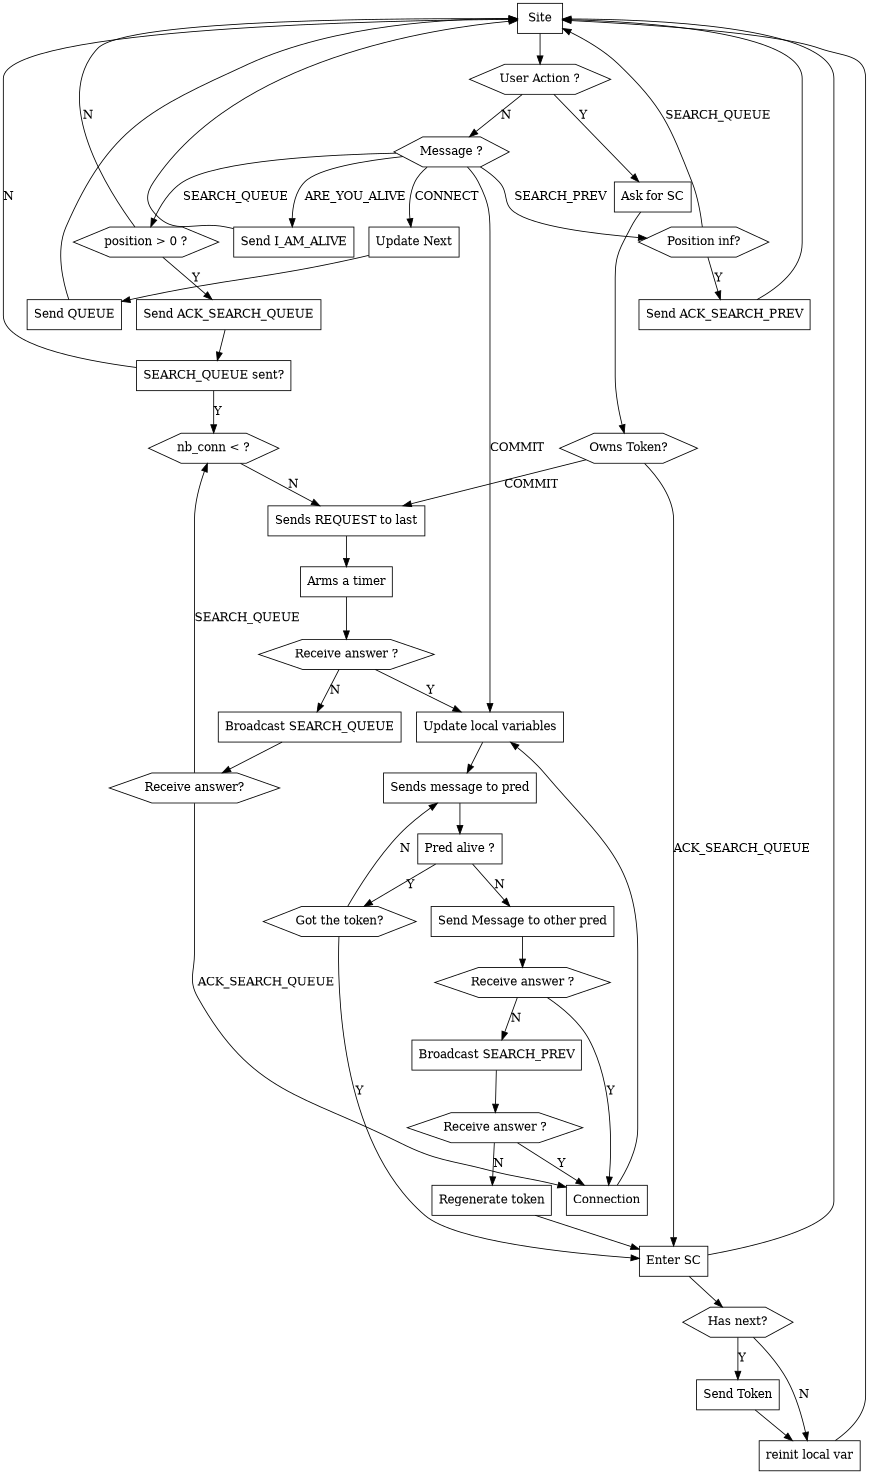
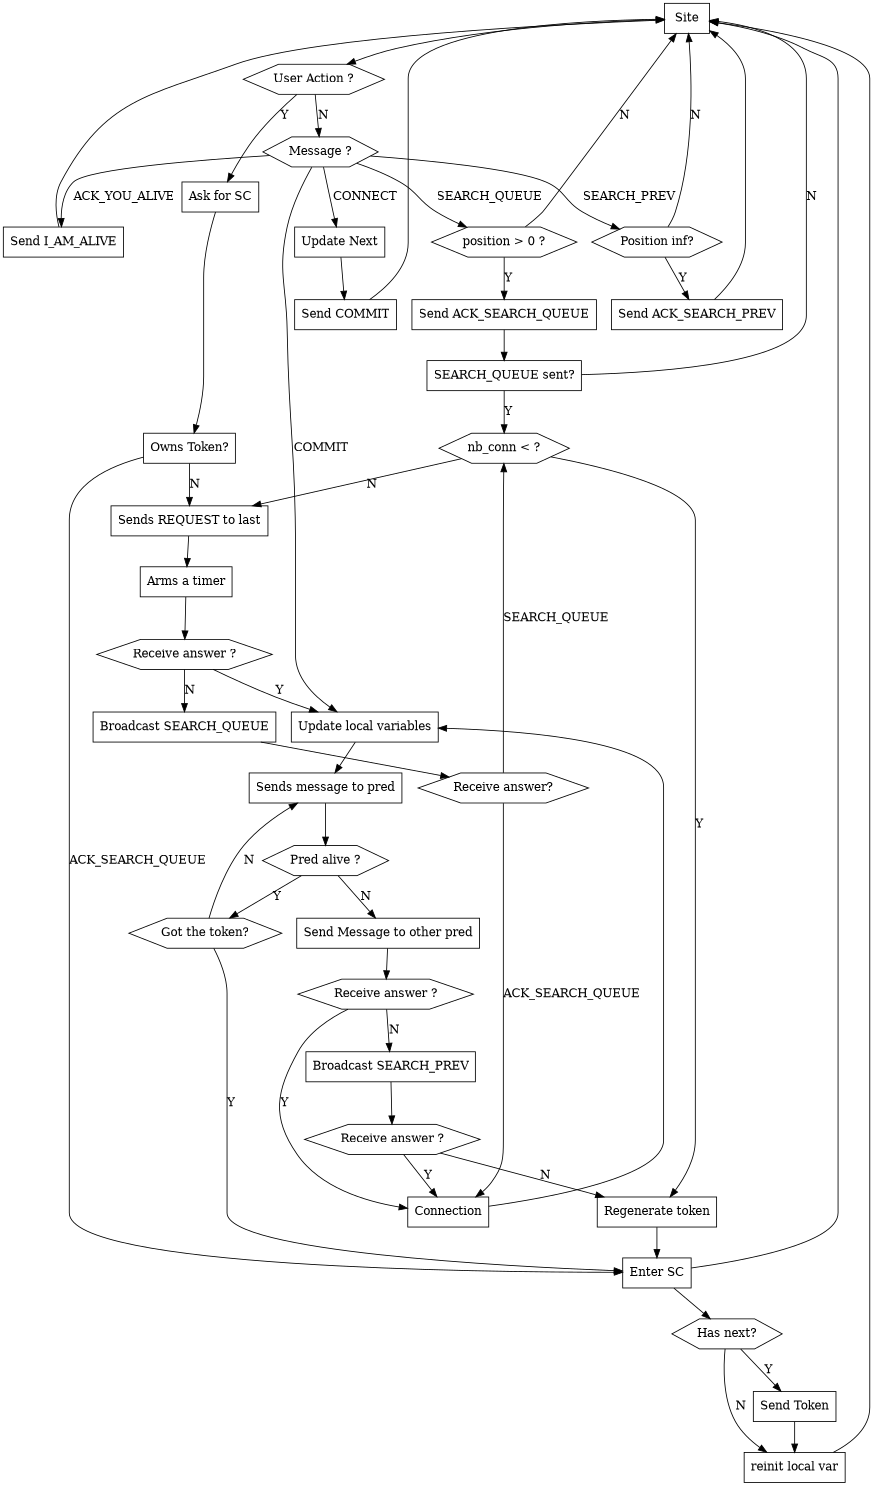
edge "Position inf?" -> "Site": label "SEARCH_QUEUE" -> "N"
edge "Message ?" -> "Send I_AM_ALIVE": label "ARE_YOU_ALIVE" -> "ACK_YOU_ALIVE"
node "Send QUEUE": label "Send QUEUE" -> "Send COMMIT"
node "Owns Token?": shape hexagon -> box
edge "Owns Token?" -> "Sends REQUEST to last": label "COMMIT" -> "N"
edge "nb_conn < ?" -> "Regenerate token": added, label "Y"
node "Pred alive ?": shape box -> hexagon
